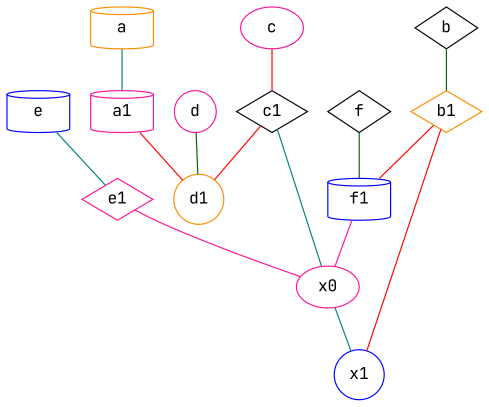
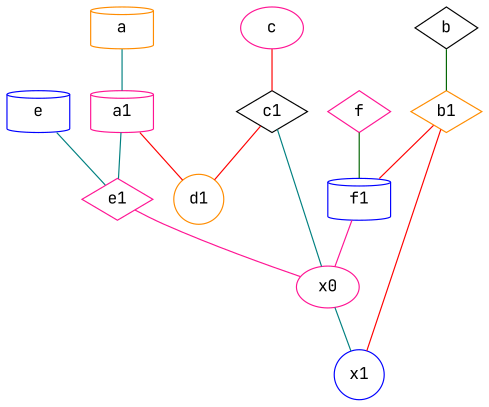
node "d": removed
node "f": color black -> deeppink
edge "a1" -- "e1": added
